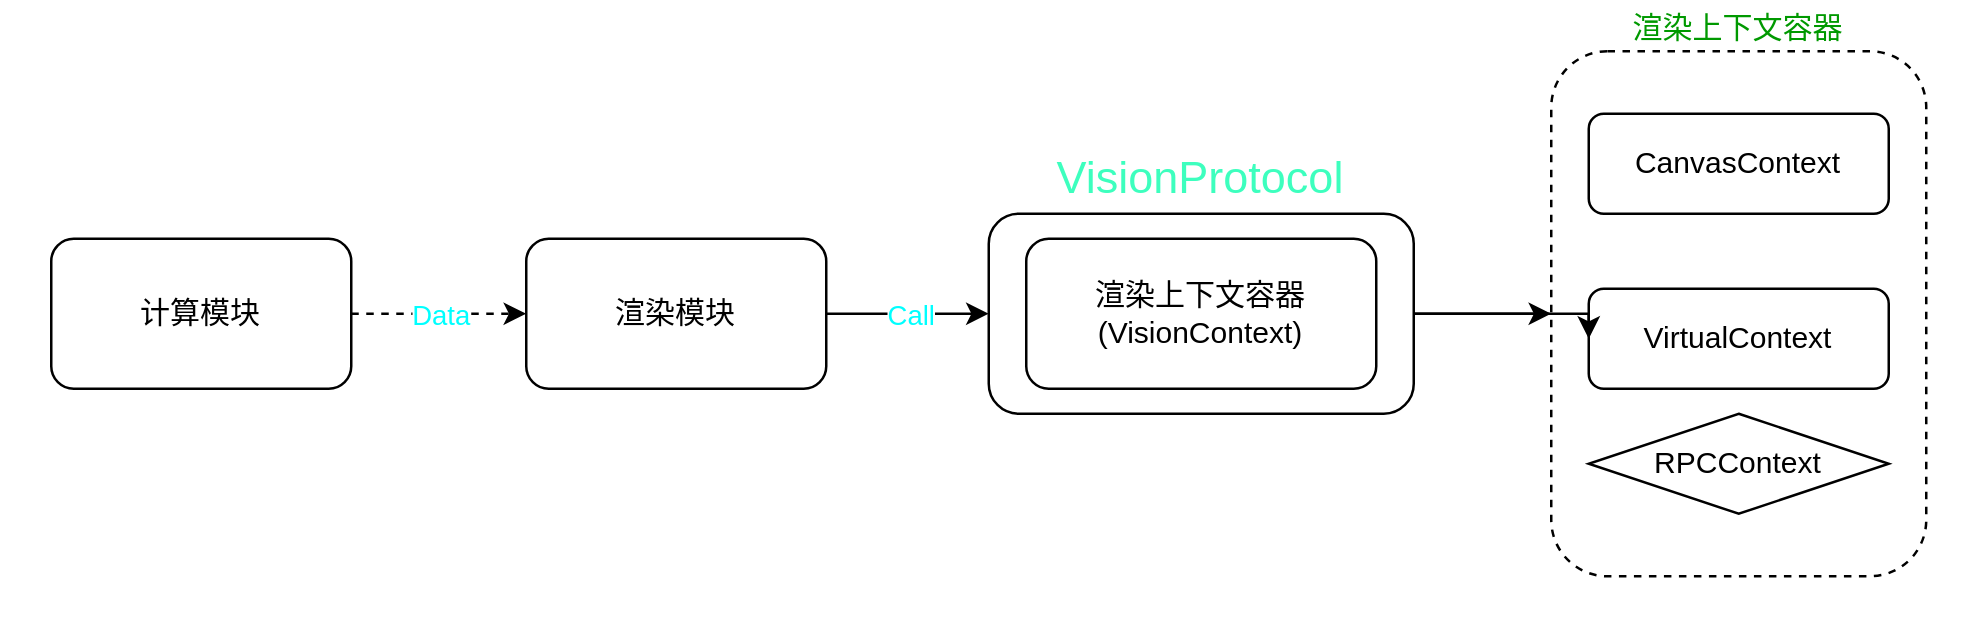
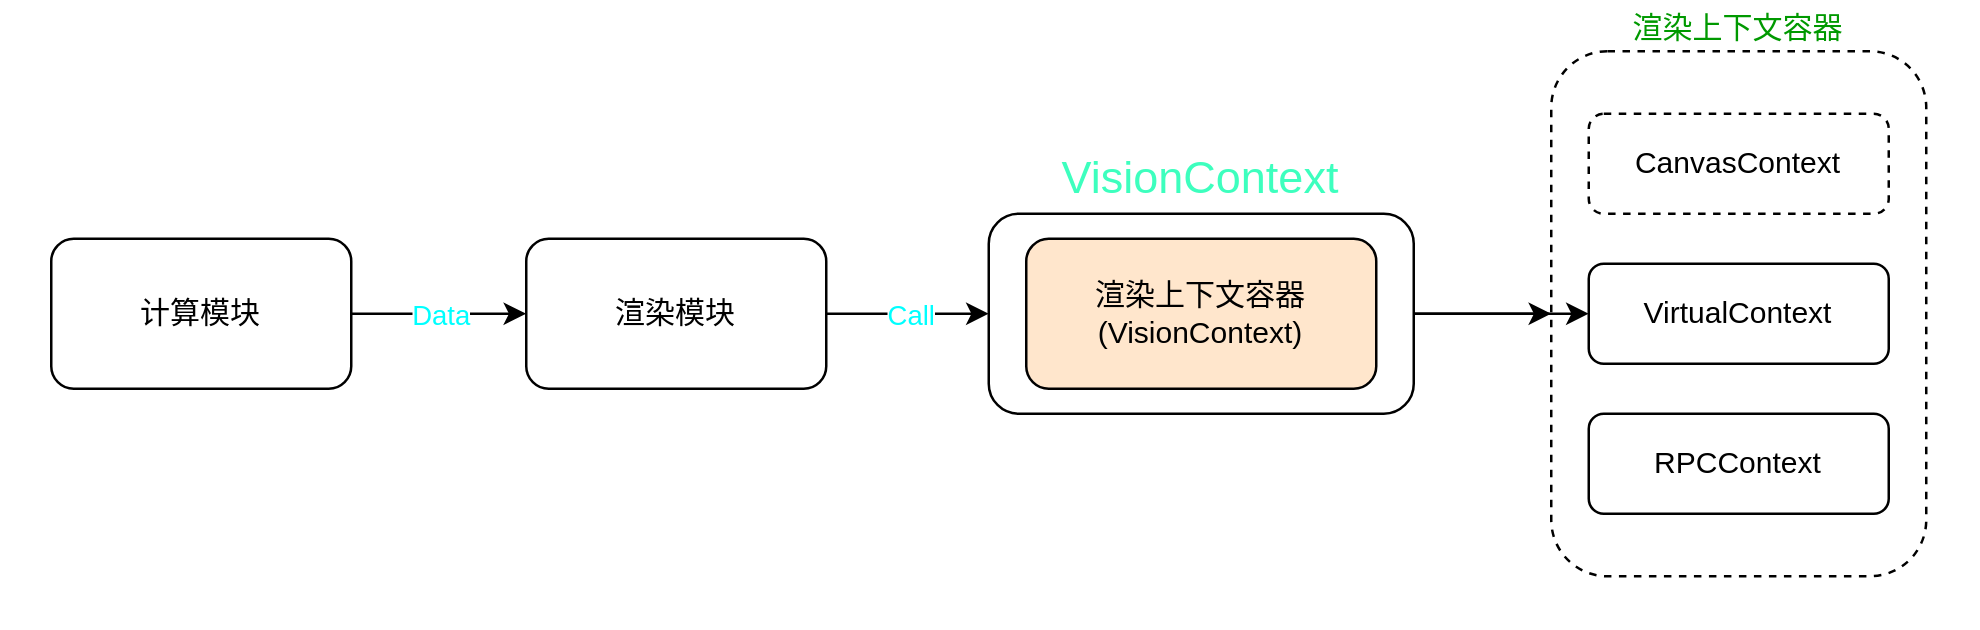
node "CanvasContext": style solid -> dashed
node "VisionProtocol": label "VisionProtocol" -> "VisionContext"
edge "计算模块" -> "渲染模块": style dashed -> solid
node "渲染上下文容器(VisionContext)": fillcolor #ffffff -> #ffe6cc
node "VirtualContext": moved (1739, 339) -> (1739, 314)
node "RPCContext": shape diamond -> rounded rectangle
